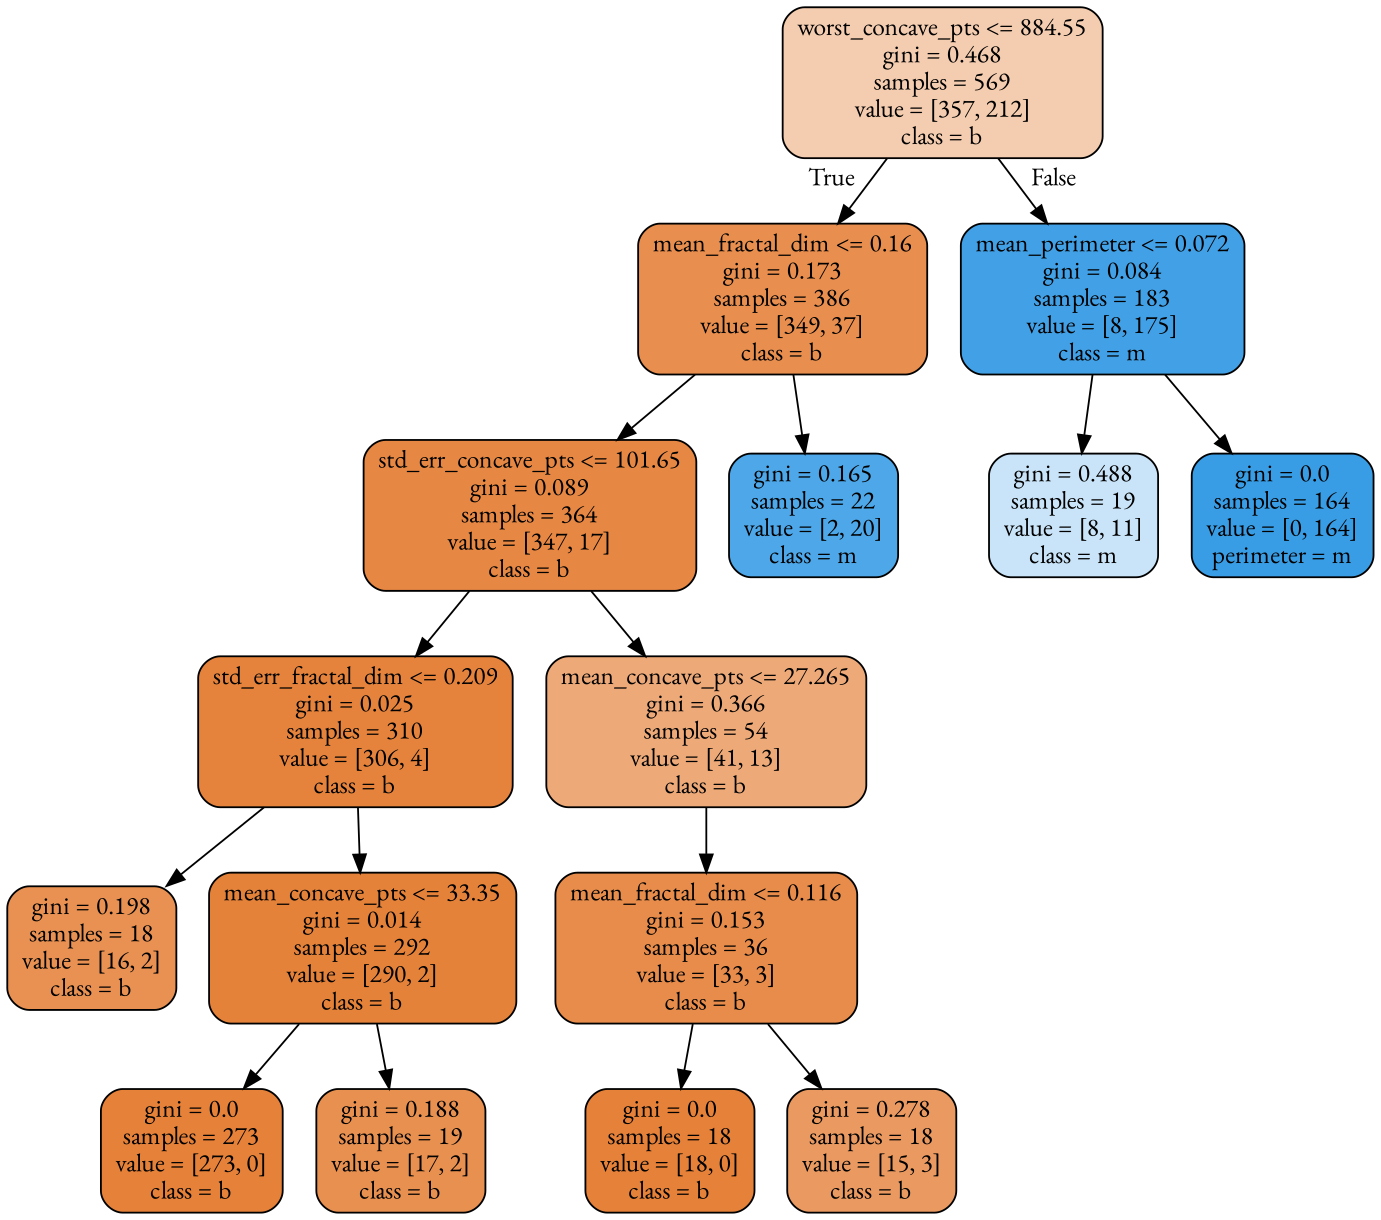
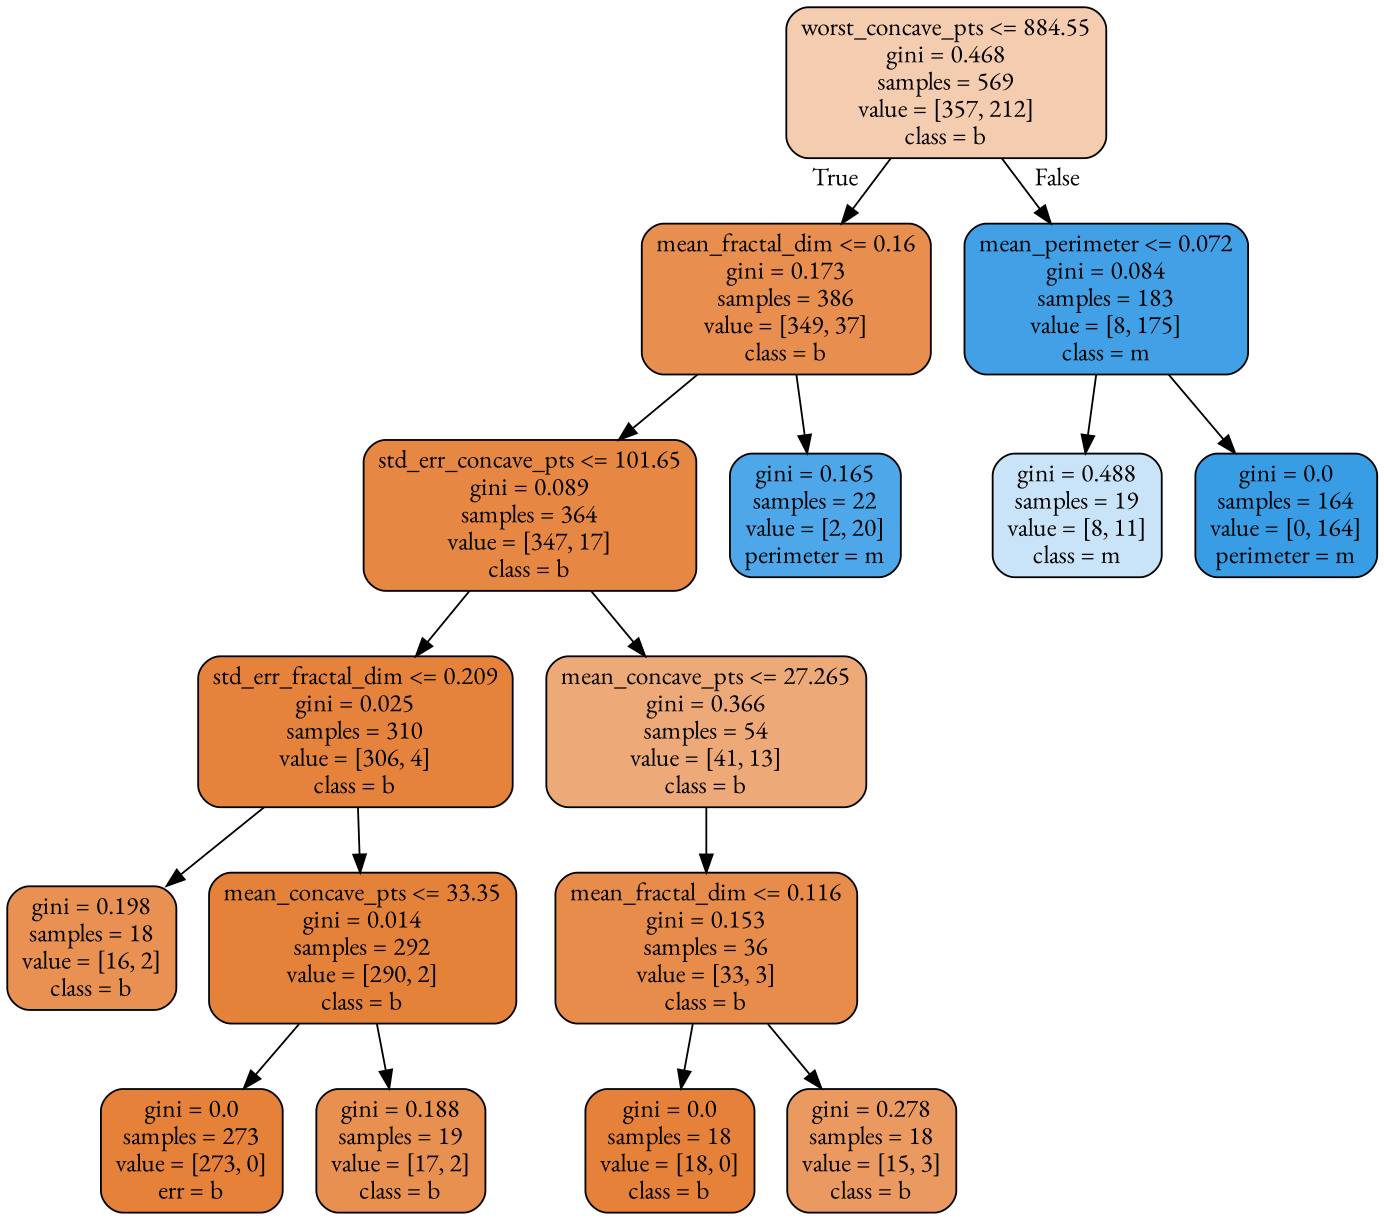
node "gini = 0.165 samples = 22 value = [2, 20] class = m": label "gini = 0.165 samples = 22 value = [2, 20] class = m" -> "gini = 0.165 samples = 22 value = [2, 20] perimeter = m"
node "gini = 0.0 samples = 273 value = [273, 0] class = b": label "gini = 0.0 samples = 273 value = [273, 0] class = b" -> "gini = 0.0 samples = 273 value = [273, 0] err = b"
